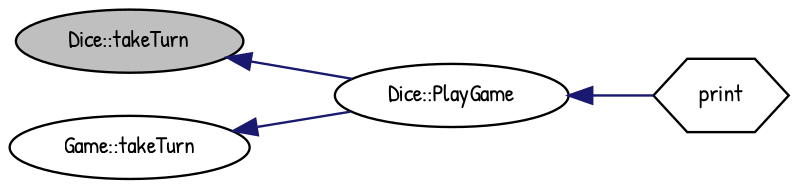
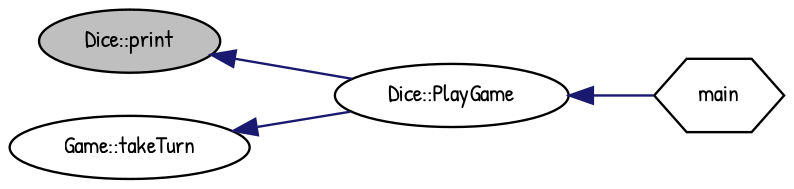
node "Dice::takeTurn": label "Dice::takeTurn" -> "Dice::print"
node "print": label "print" -> "main"
